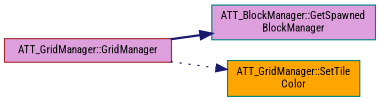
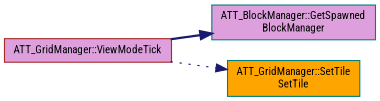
node "ATT_GridManager::GridManager": label "ATT_GridManager::GridManager" -> "ATT_GridManager::ViewModeTick"
node "ATT_GridManager::SetTile Color": label "ATT_GridManager::SetTile Color" -> "ATT_GridManager::SetTile SetTile"
